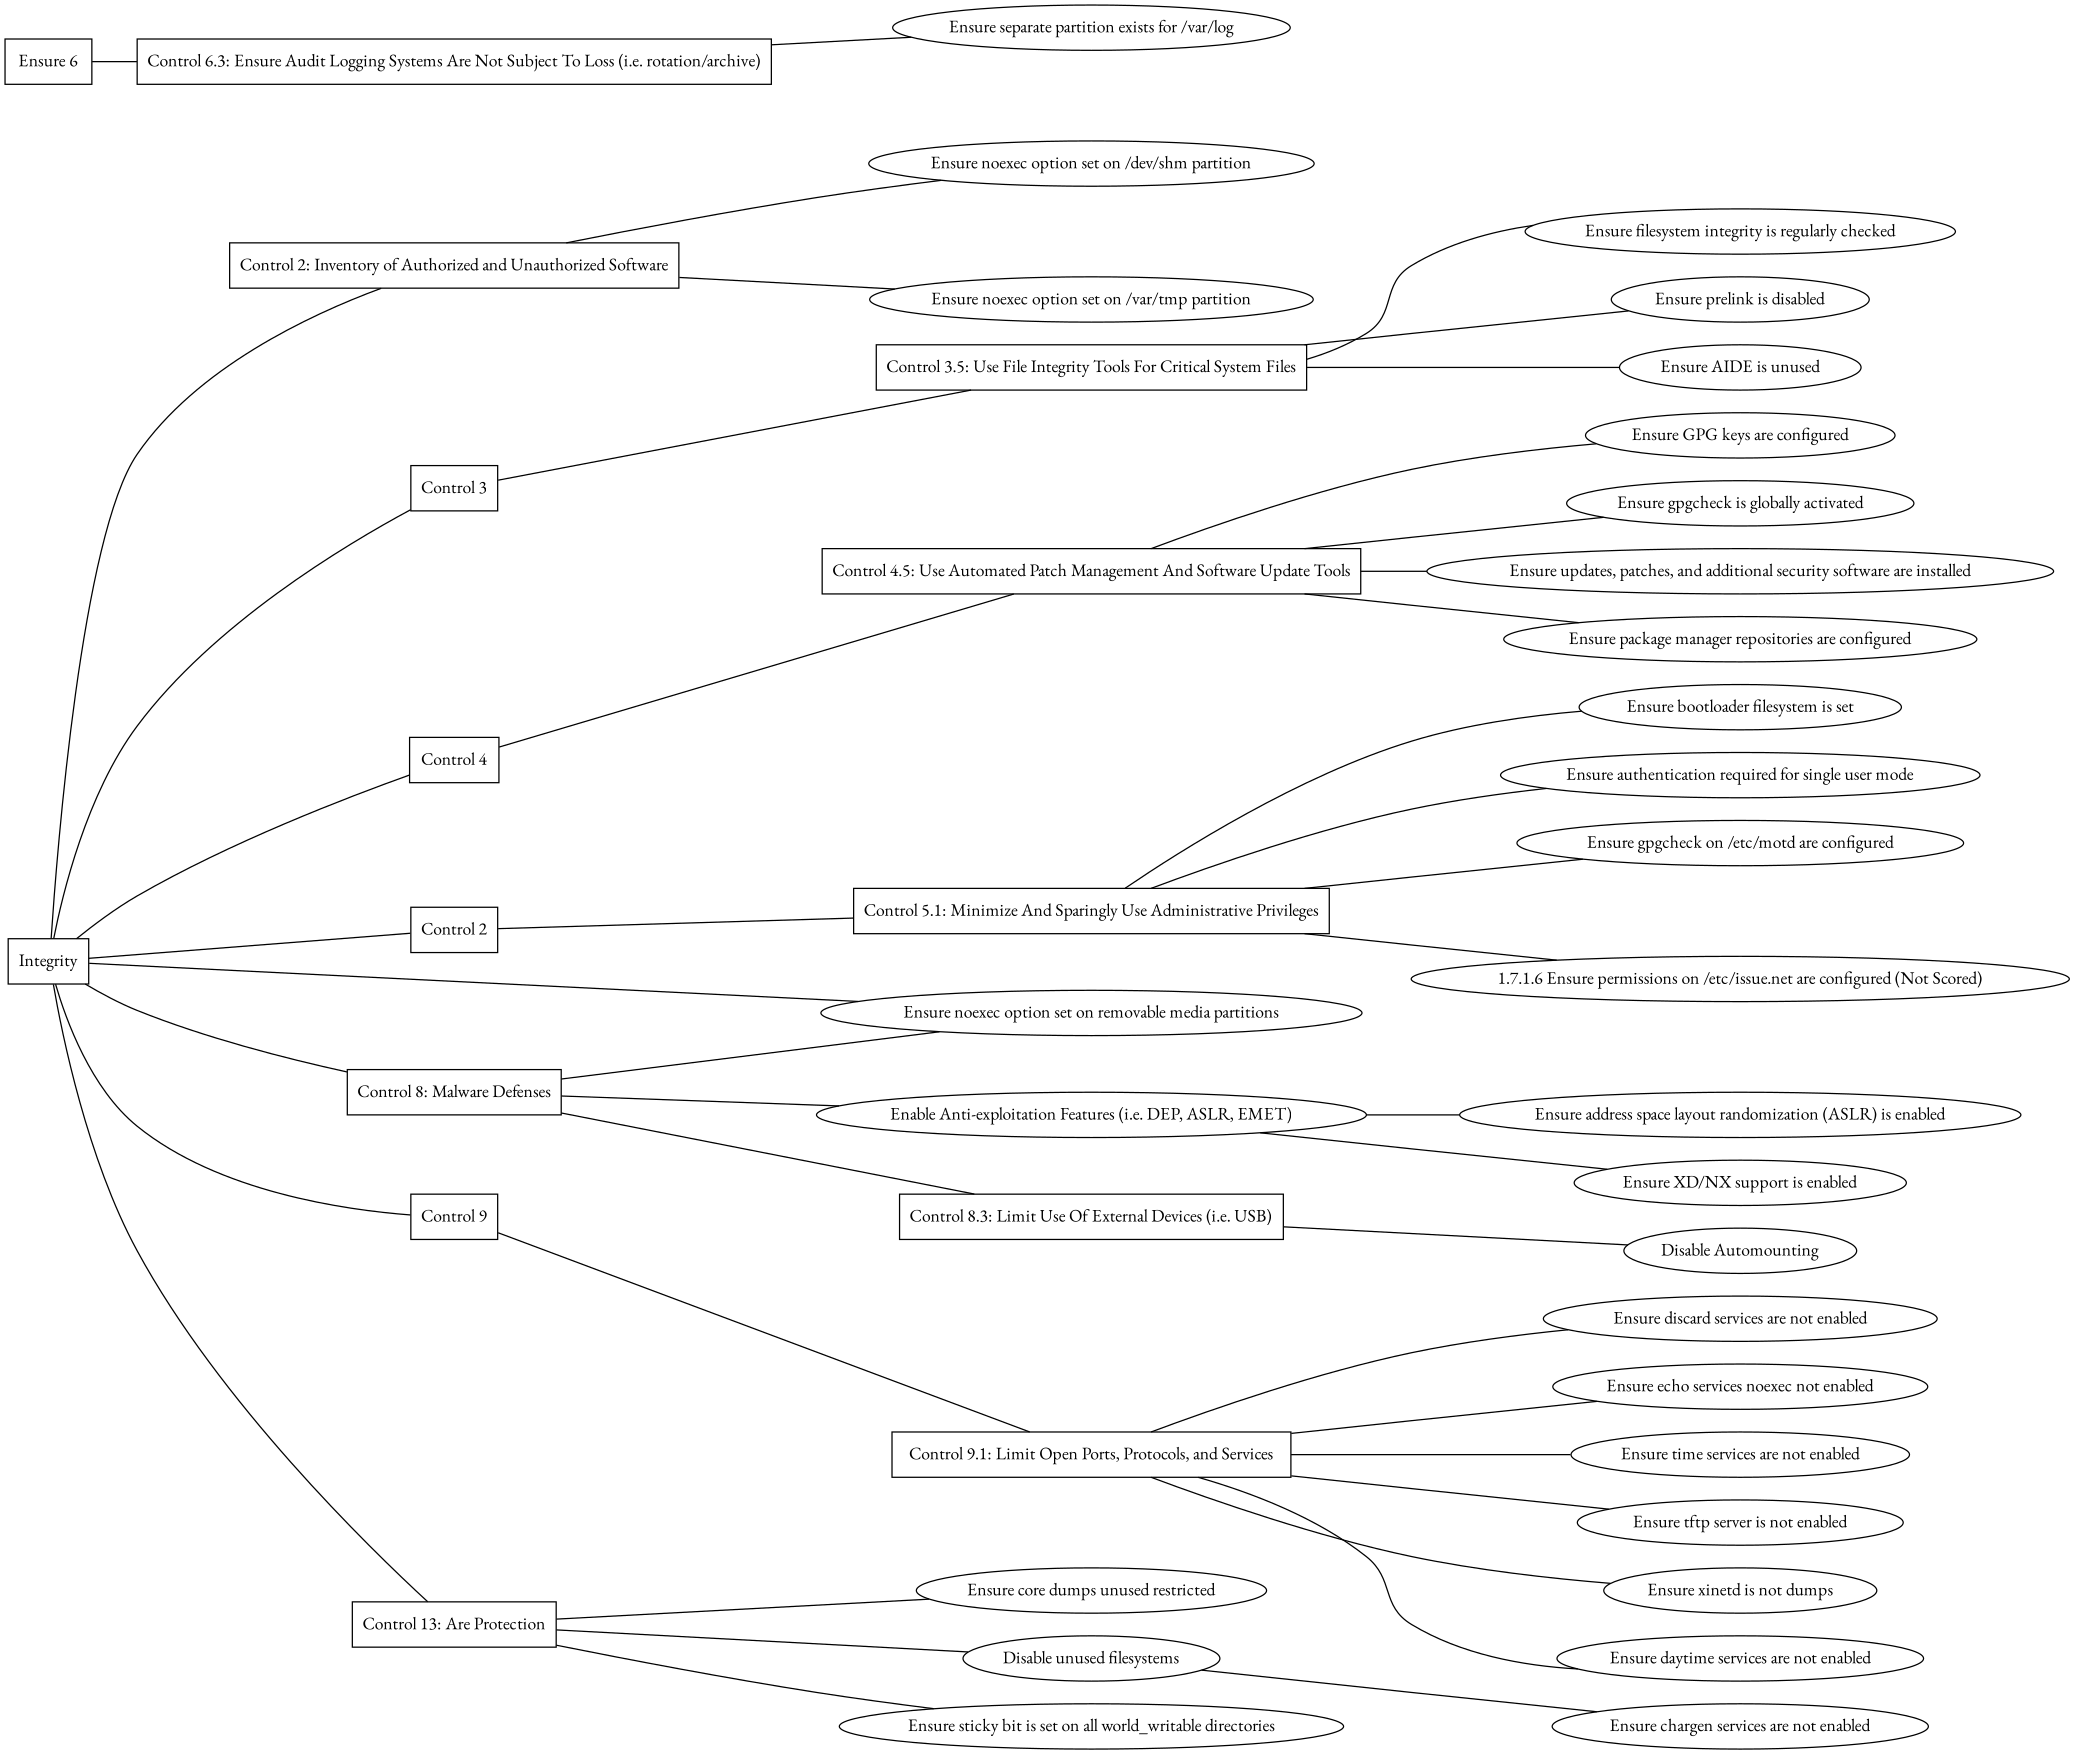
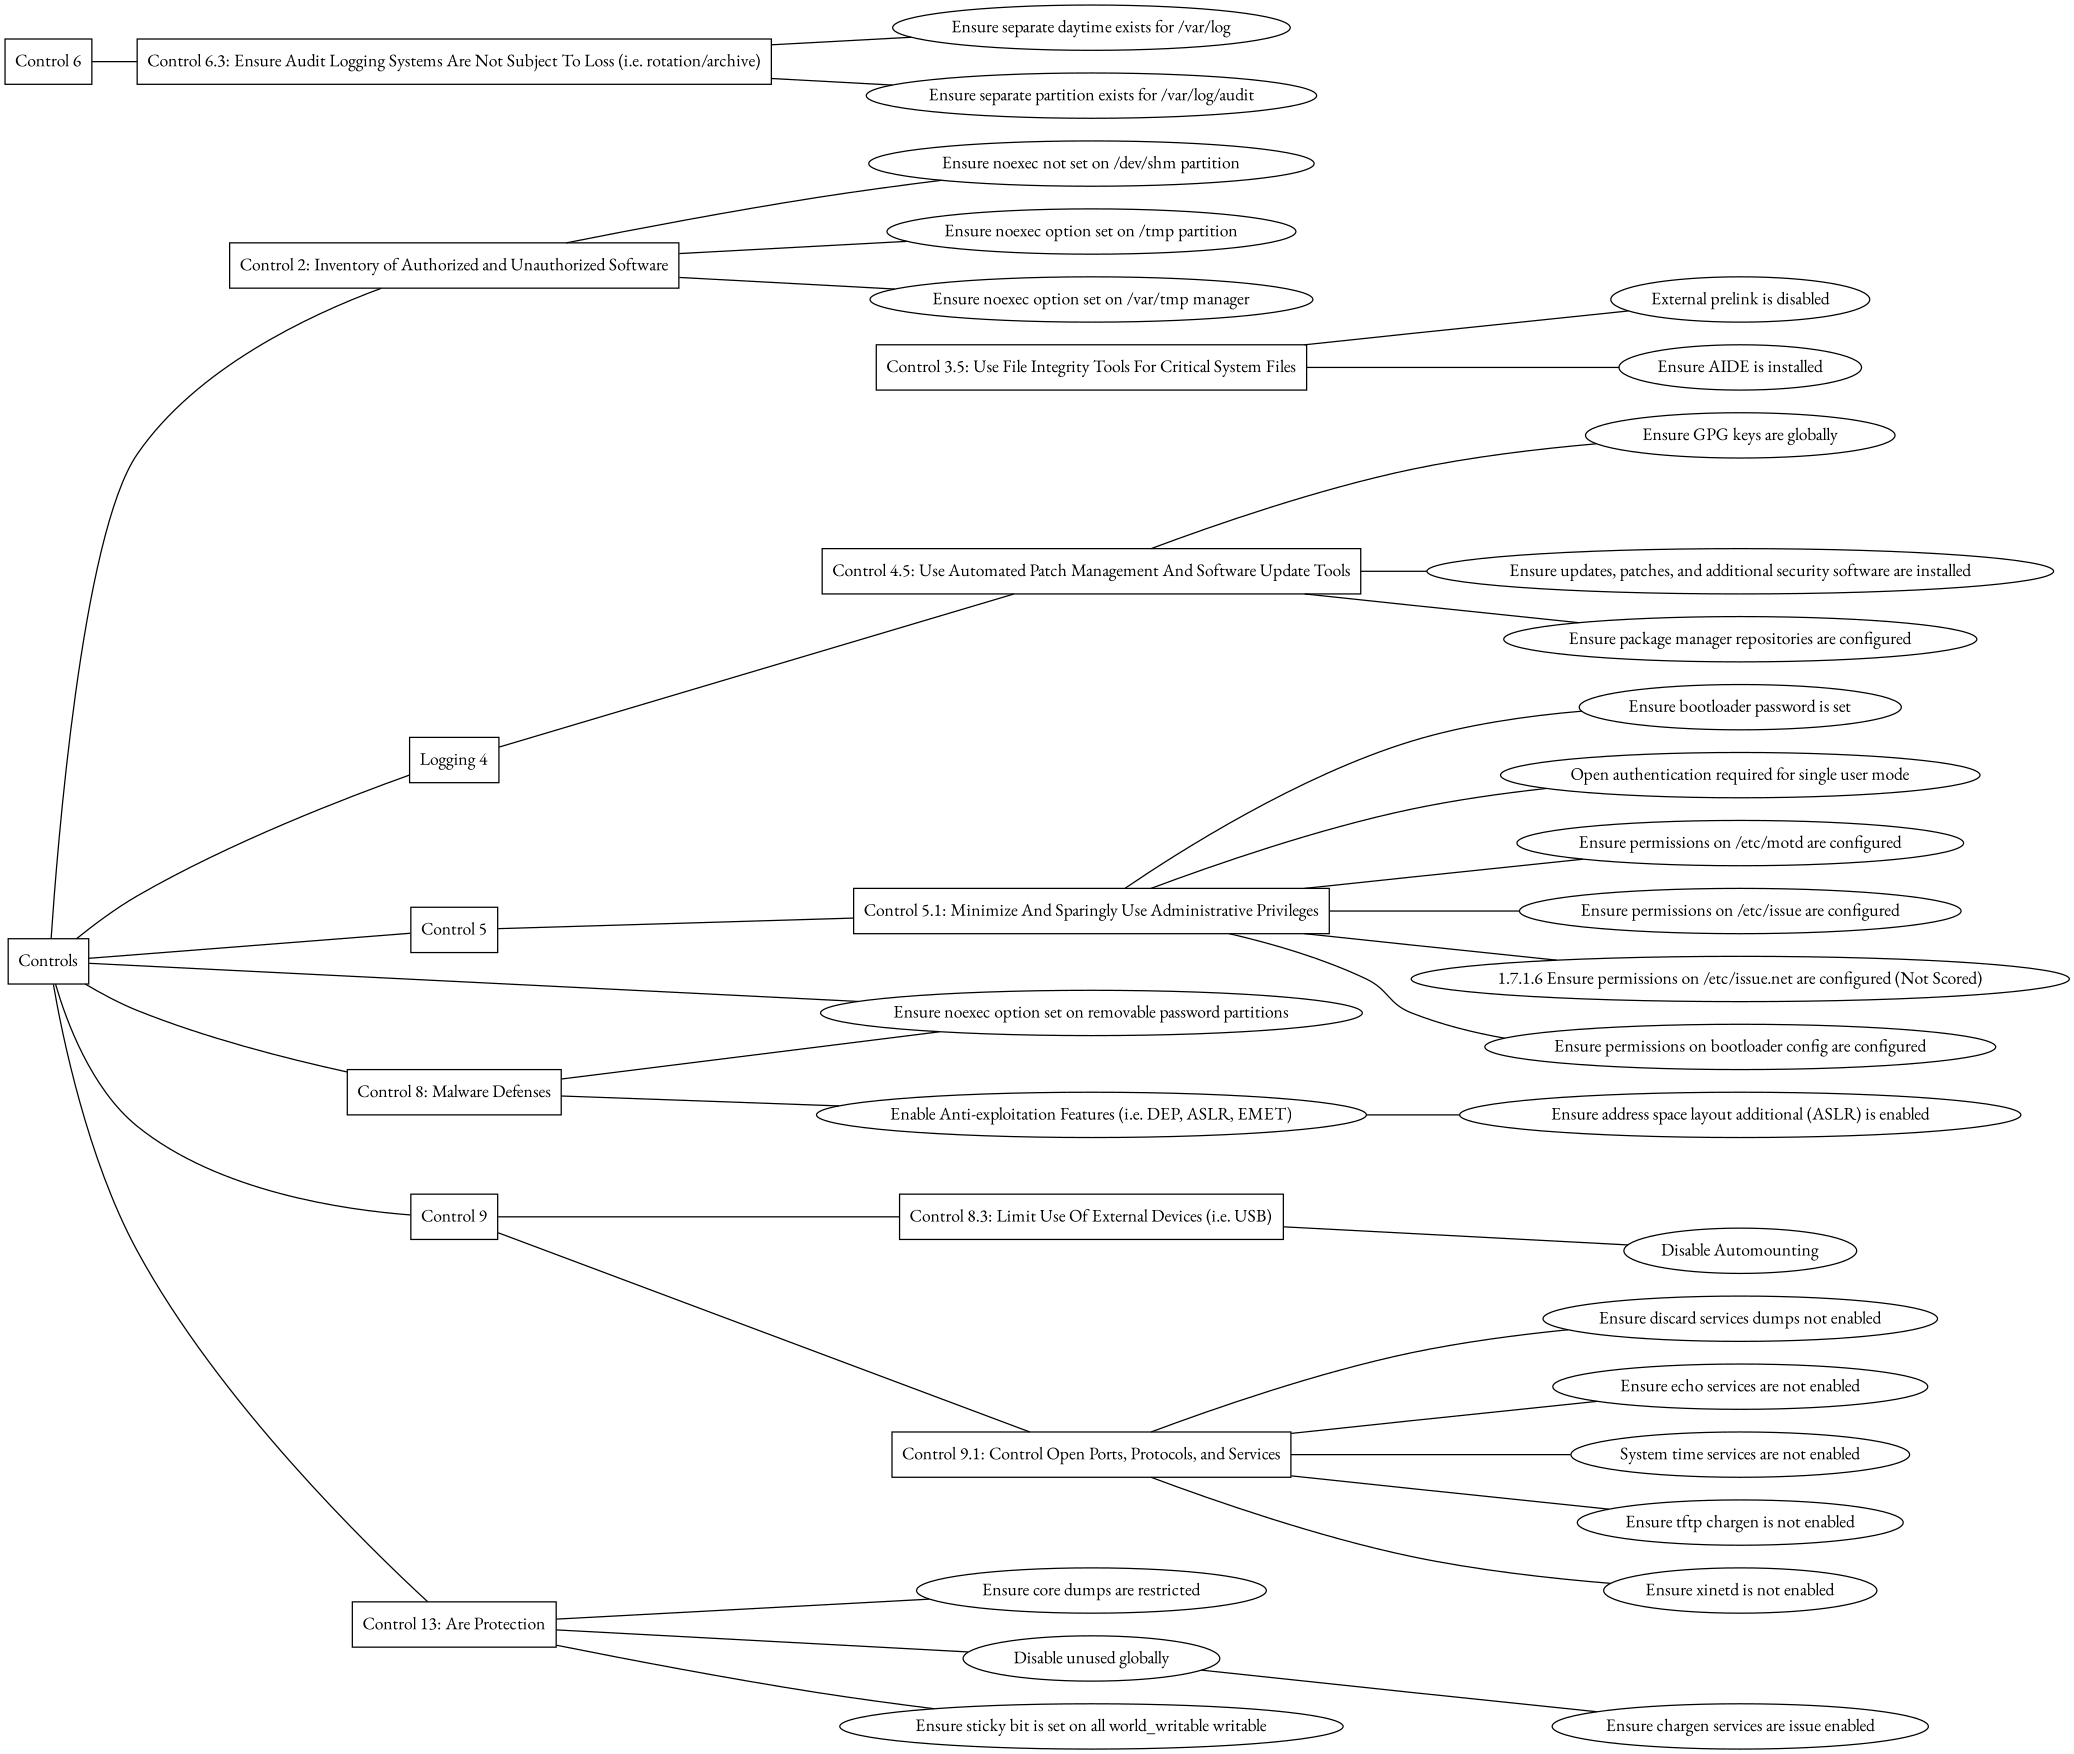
node "Ensure separate partition exists for /var/log": label "Ensure separate partition exists for /var/log" -> "Ensure separate daytime exists for /var/log"
node "Ensure 6": label "Ensure 6" -> "Control 6"
node "Ensure separate partition exists for /var/log/audit": added
node "Ensure noexec option set on /dev/shm partition": label "Ensure noexec option set on /dev/shm partition" -> "Ensure noexec not set on /dev/shm partition"
node "Ensure noexec option set on /tmp partition": added
node "Ensure filesystem integrity is regularly checked": removed
node "Ensure noexec option set on /var/tmp partition": label "Ensure noexec option set on /var/tmp partition" -> "Ensure noexec option set on /var/tmp manager"
node "Ensure prelink is disabled": label "Ensure prelink is disabled" -> "External prelink is disabled"
node "Ensure AIDE is unused": label "Ensure AIDE is unused" -> "Ensure AIDE is installed"
node "Ensure GPG keys are configured": label "Ensure GPG keys are configured" -> "Ensure GPG keys are globally"
node "Control 3": removed
node "Ensure gpgcheck is globally activated": removed
node "Ensure bootloader filesystem is set": label "Ensure bootloader filesystem is set" -> "Ensure bootloader password is set"
node "Control 4": label "Control 4" -> "Logging 4"
node "Ensure authentication required for single user mode": label "Ensure authentication required for single user mode" -> "Open authentication required for single user mode"
node "Ensure gpgcheck on /etc/motd are configured": label "Ensure gpgcheck on /etc/motd are configured" -> "Ensure permissions on /etc/motd are configured"
node "Ensure permissions on /etc/issue are configured": added
node "Control 2": label "Control 2" -> "Control 5"
node "Integrity": label "Integrity" -> "Controls"
node "Ensure noexec option set on removable media partitions": label "Ensure noexec option set on removable media partitions" -> "Ensure noexec option set on removable password partitions"
node "Ensure permissions on bootloader config are configured": added
node "Ensure address space layout randomization (ASLR) is enabled": label "Ensure address space layout randomization (ASLR) is enabled" -> "Ensure address space layout additional (ASLR) is enabled"
edge "Control 8: Malware Defenses" -- "Control 8.3: Limit Use Of External Devices (i.e. USB)": now "Control 9" -- "Control 8.3: Limit Use Of External Devices (i.e. USB)"
node "Ensure XD/NX support is enabled": removed
node "Ensure discard services are not enabled": label "Ensure discard services are not enabled" -> "Ensure discard services dumps not enabled"
node "Ensure echo services noexec not enabled": label "Ensure echo services noexec not enabled" -> "Ensure echo services are not enabled"
node "Control 9.1: Limit Open Ports, Protocols, and Services": label "Control 9.1: Limit Open Ports, Protocols, and Services" -> "Control 9.1: Control Open Ports, Protocols, and Services"
node "Ensure time services are not enabled": label "Ensure time services are not enabled" -> "System time services are not enabled"
node "Ensure tftp server is not enabled": label "Ensure tftp server is not enabled" -> "Ensure tftp chargen is not enabled"
node "Ensure core dumps unused restricted": label "Ensure core dumps unused restricted" -> "Ensure core dumps are restricted"
node "Ensure xinetd is not dumps": label "Ensure xinetd is not dumps" -> "Ensure xinetd is not enabled"
node "Disable unused filesystems": label "Disable unused filesystems" -> "Disable unused globally"
node "Ensure daytime services are not enabled": removed
node "Ensure sticky bit is set on all world_writable directories": label "Ensure sticky bit is set on all world_writable directories" -> "Ensure sticky bit is set on all world_writable writable"
node "Ensure chargen services are not enabled": label "Ensure chargen services are not enabled" -> "Ensure chargen services are issue enabled"
